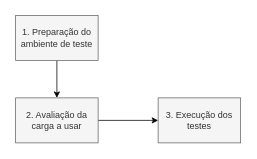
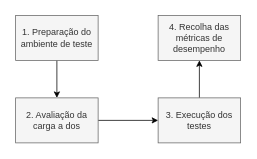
node "4. Recolha das métricas de desempenho": added
edge "3. Execução dos testes" -> "4. Recolha das métricas de desempenho": added
node "2. Avaliação da carga a usar": label "2. Avaliação da carga a usar" -> "2. Avaliação da carga a dos"
